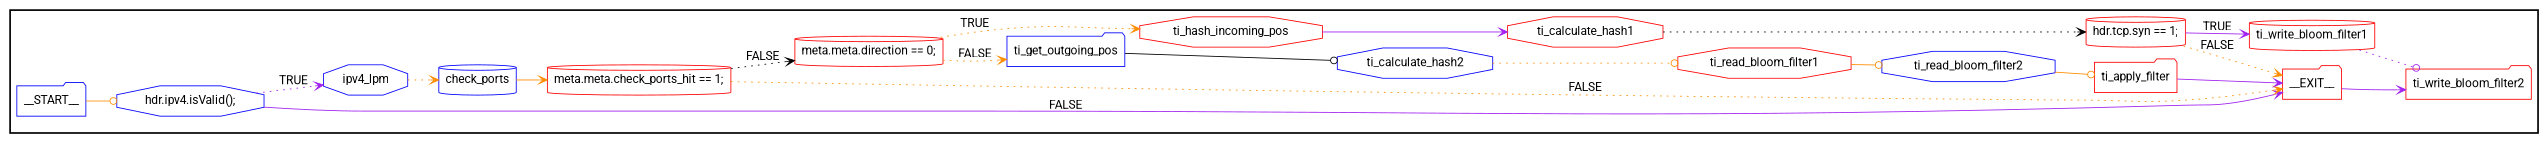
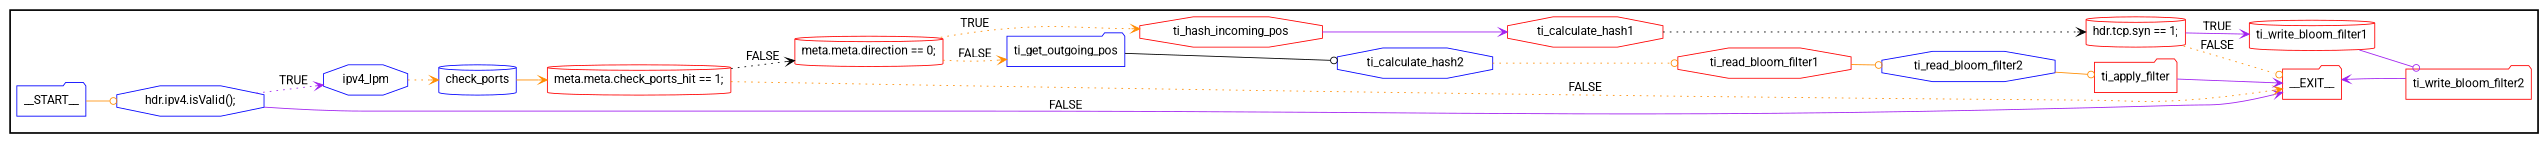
edge "ti_write_bloom_filter1" -> "ti_write_bloom_filter2": style dotted -> solid
edge "hdr.tcp.syn == 1;" -> "__EXIT__": arrowhead vee -> odot
edge "__EXIT__" -> "ti_write_bloom_filter2": reversed
